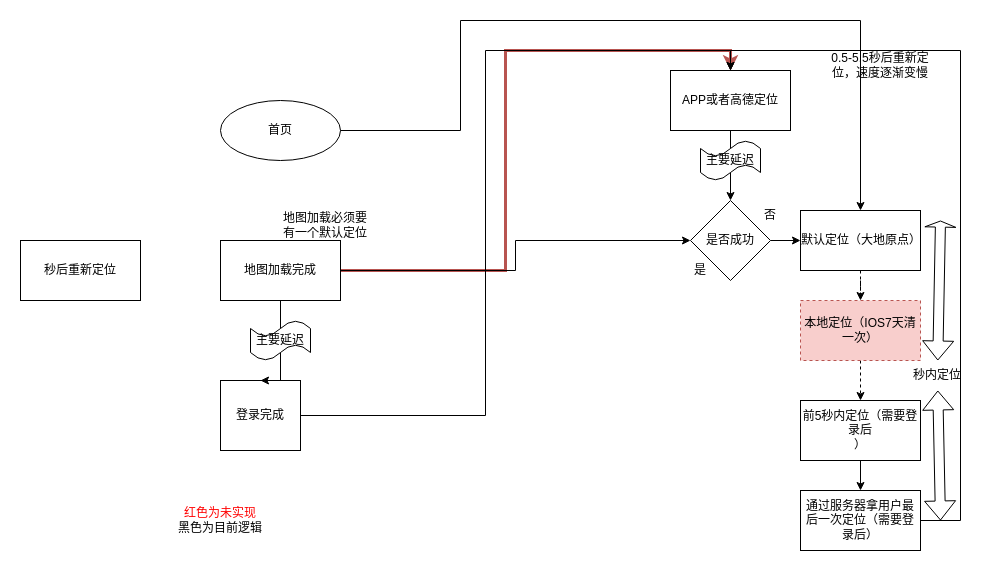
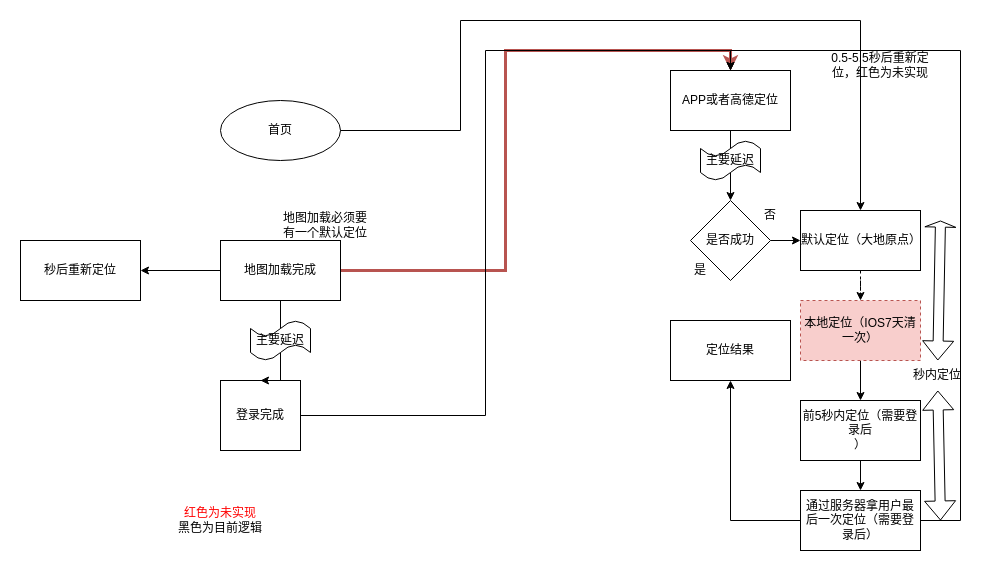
node "0.5-5.5秒后重新定位，速度逐渐变慢": label "0.5-5.5秒后重新定位，速度逐渐变慢" -> "0.5-5.5秒后重新定位，红色为未实现"
edge "地图加载完成" -> "是否成功": now "地图加载完成" -> "秒后重新定位"
node "定位结果": added
edge "本地定位（IOS7天清一次）" -> "前5秒内定位（需要登录后 ）": style dashed -> solid
edge "通过服务器拿用户最后一次定位（需要登录后）" -> "定位结果": added
